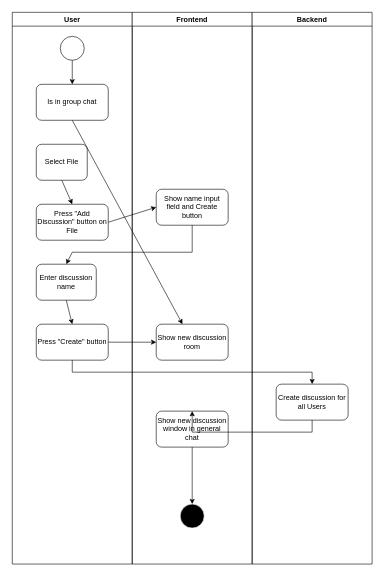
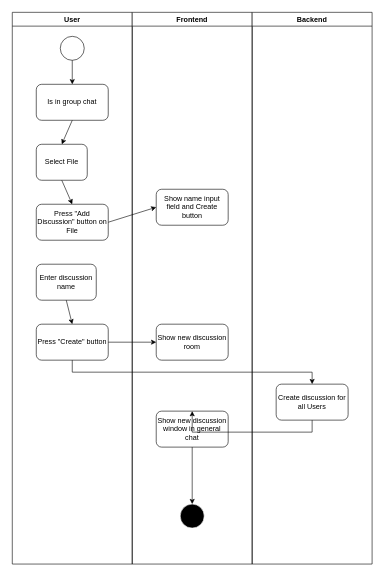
edge "Is in group chat" -> "Show new discussion room": now "Is in group chat" -> "Select File"
edge "Show name input field and Create button" -> "Enter discussion name": removed
